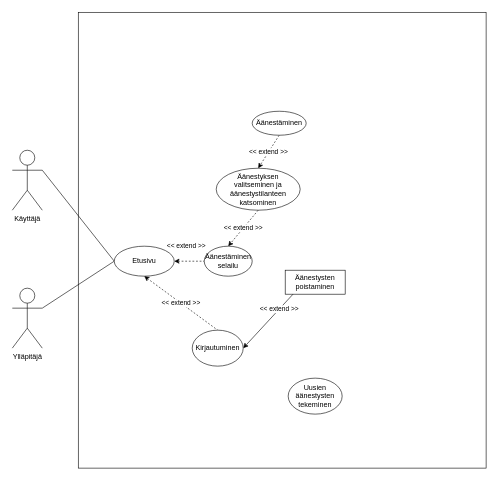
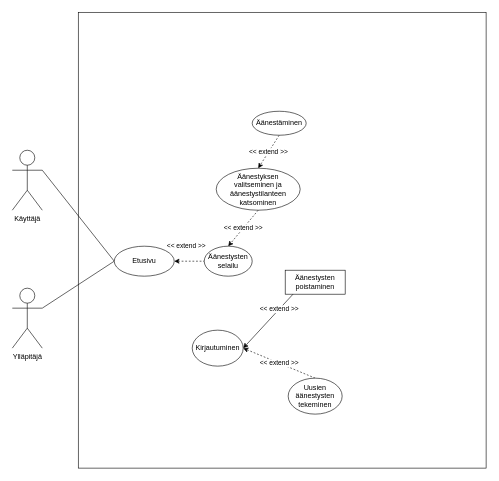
node "Äänestäminen selailu": label "Äänestäminen selailu" -> "Äänestysten selailu"
edge "Kirjautuminen" -> "Etusivu": removed, label "<< extend >>"
edge "Uusien äänestysten tekeminen" -> "Kirjautuminen": added, label "<< extend >>"
